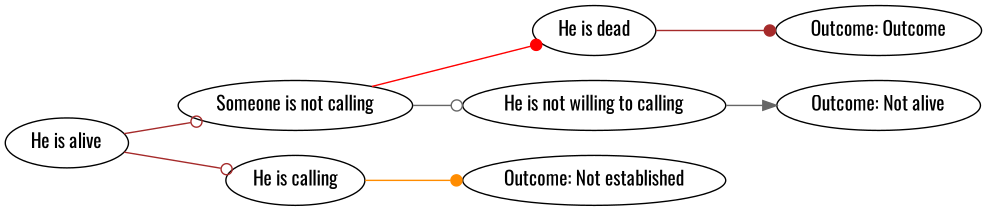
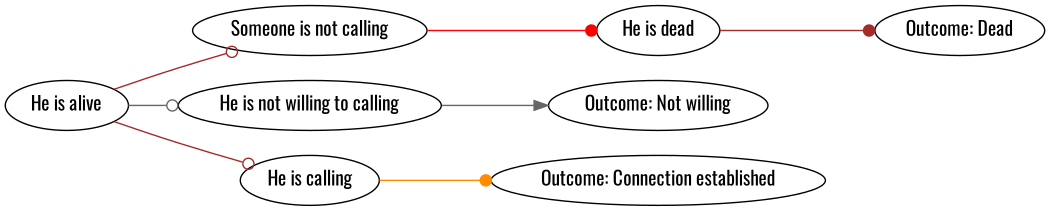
node "Outcome: Outcome": label "Outcome: Outcome" -> "Outcome: Dead"
edge "Someone is not calling" -> "He is not willing to calling": now "He is alive" -> "He is not willing to calling"
node "Outcome: Not alive": label "Outcome: Not alive" -> "Outcome: Not willing"
node "Outcome: Not established": label "Outcome: Not established" -> "Outcome: Connection established"
